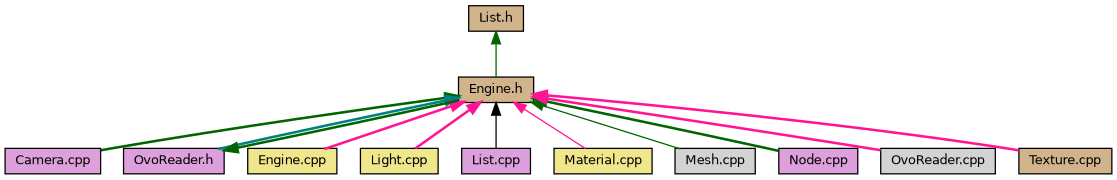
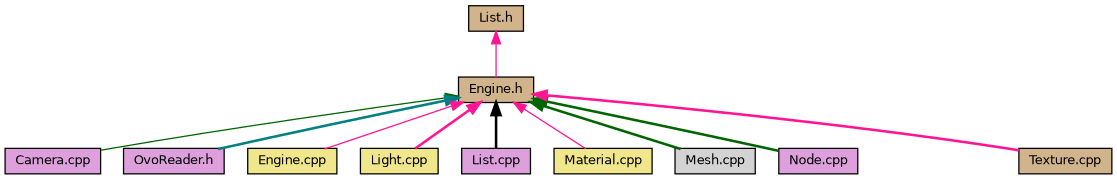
edge "Engine.h" -> "List.h": color darkgreen -> deeppink
edge "Camera.cpp" -> "Engine.h": style bold -> solid
edge "Engine.h" -> "OvoReader.h": removed
edge "Mesh.cpp" -> "Engine.h": style solid -> bold
edge "Engine.cpp" -> "Engine.h": style bold -> solid
edge "List.cpp" -> "Engine.h": style solid -> bold
node "OvoReader.cpp": removed
